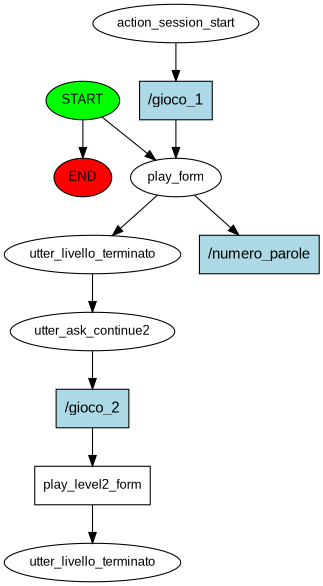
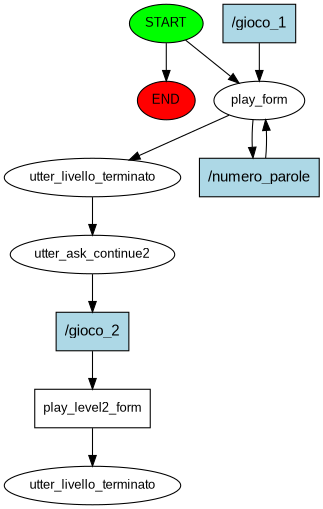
node "action_session_start": removed
edge "/numero_parole" -> "play_form": added
